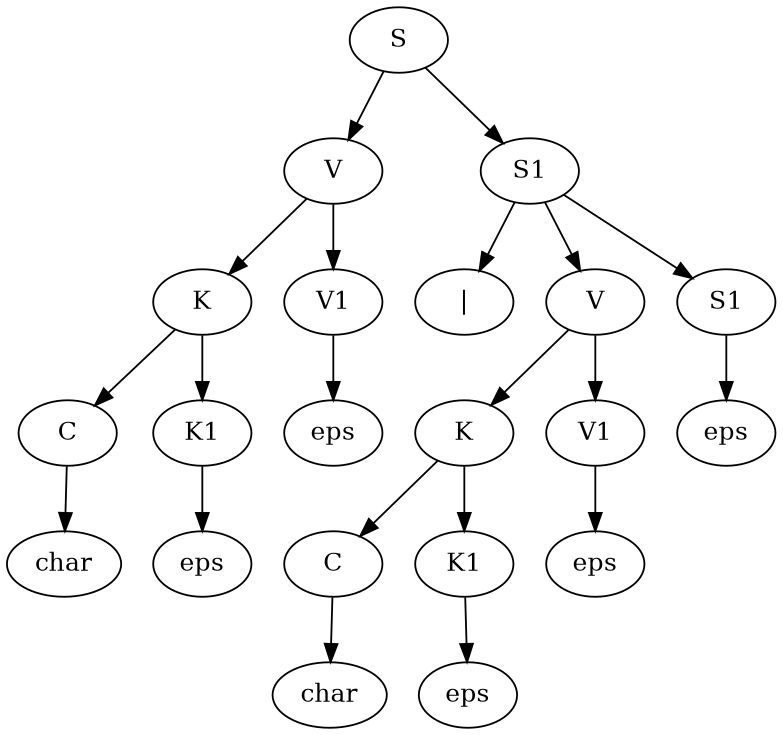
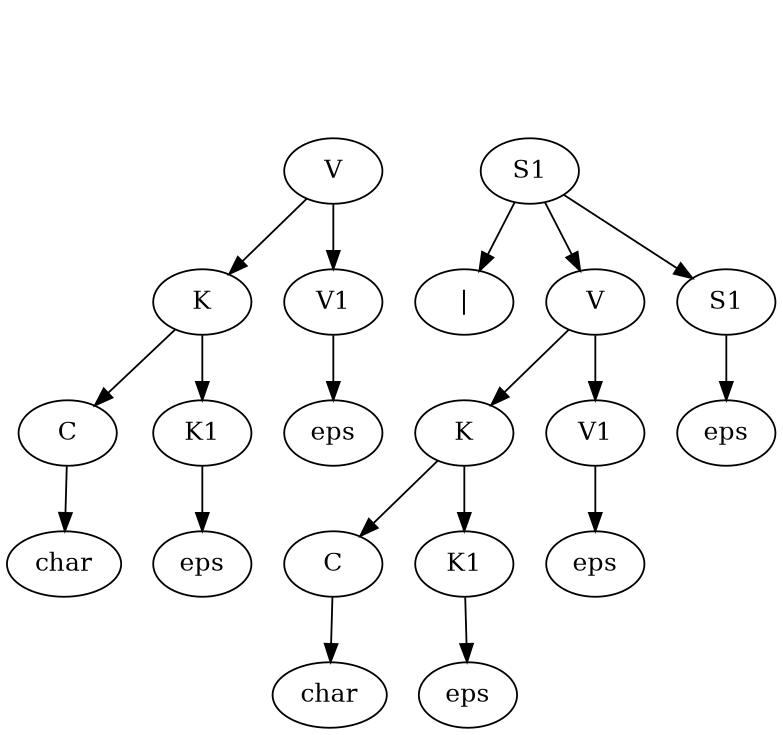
node "S": removed
